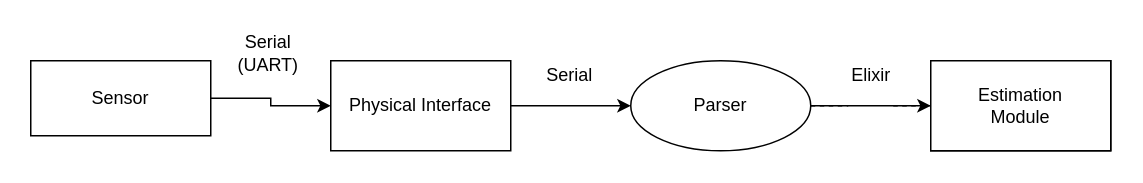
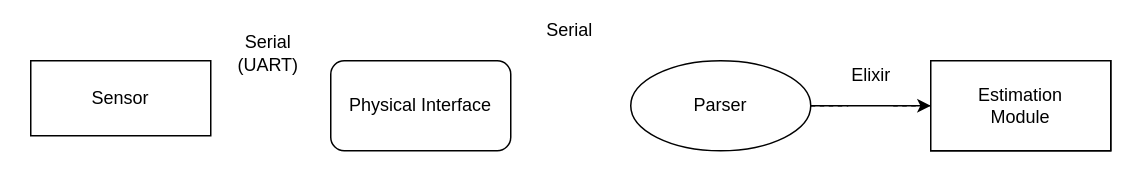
node "Serial": moved (569, 76) -> (569, 31)
edge "Sensor" -> "Physical Interface": removed
node "Physical Interface": shape rectangle -> rounded rectangle
edge "Physical Interface" -> "Parser": removed
